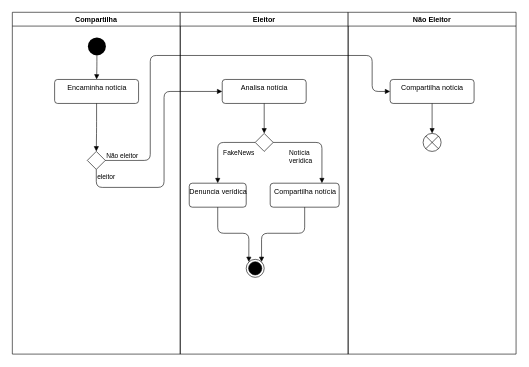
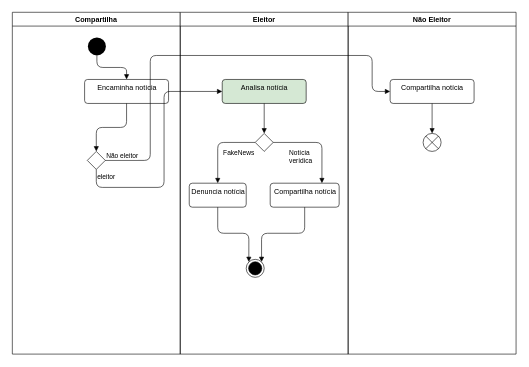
node "Encaminha notícia": moved (97, 92) -> (127, 92)
node "Analisa notícia": fillcolor #ffffff -> #d5e8d4
node "Denuncia verídica": label "Denuncia verídica" -> "Denuncia notícia"
